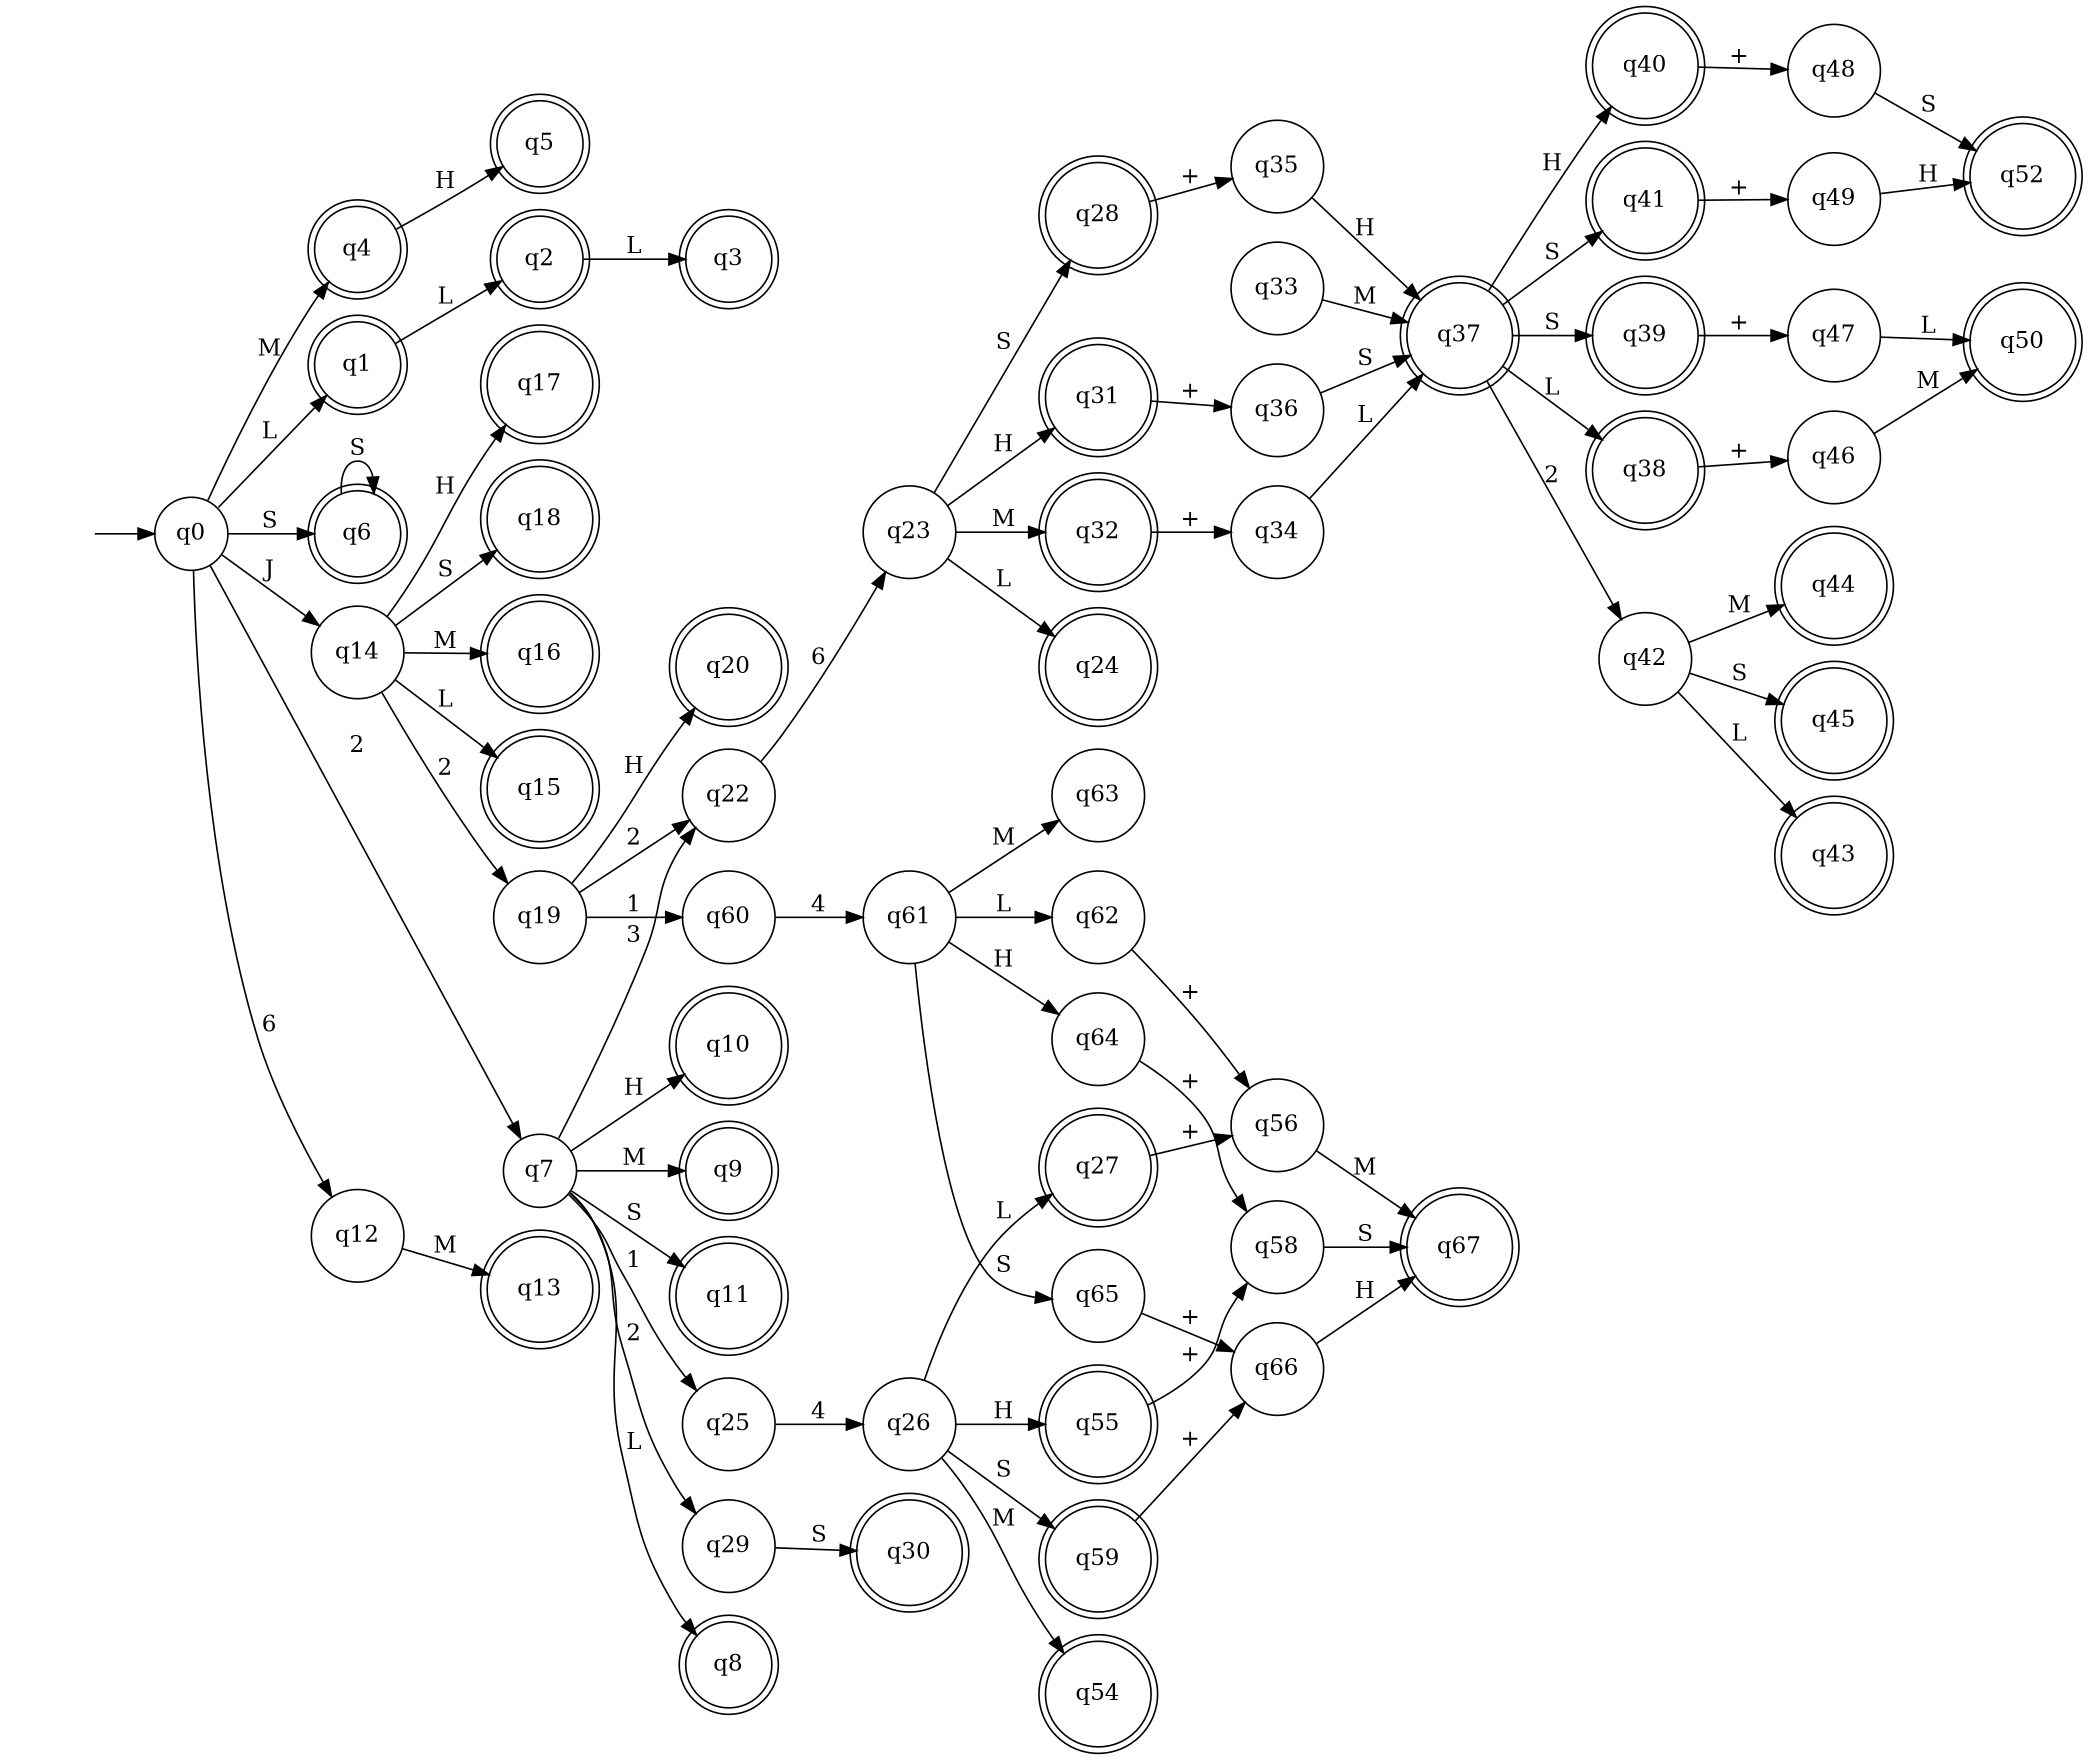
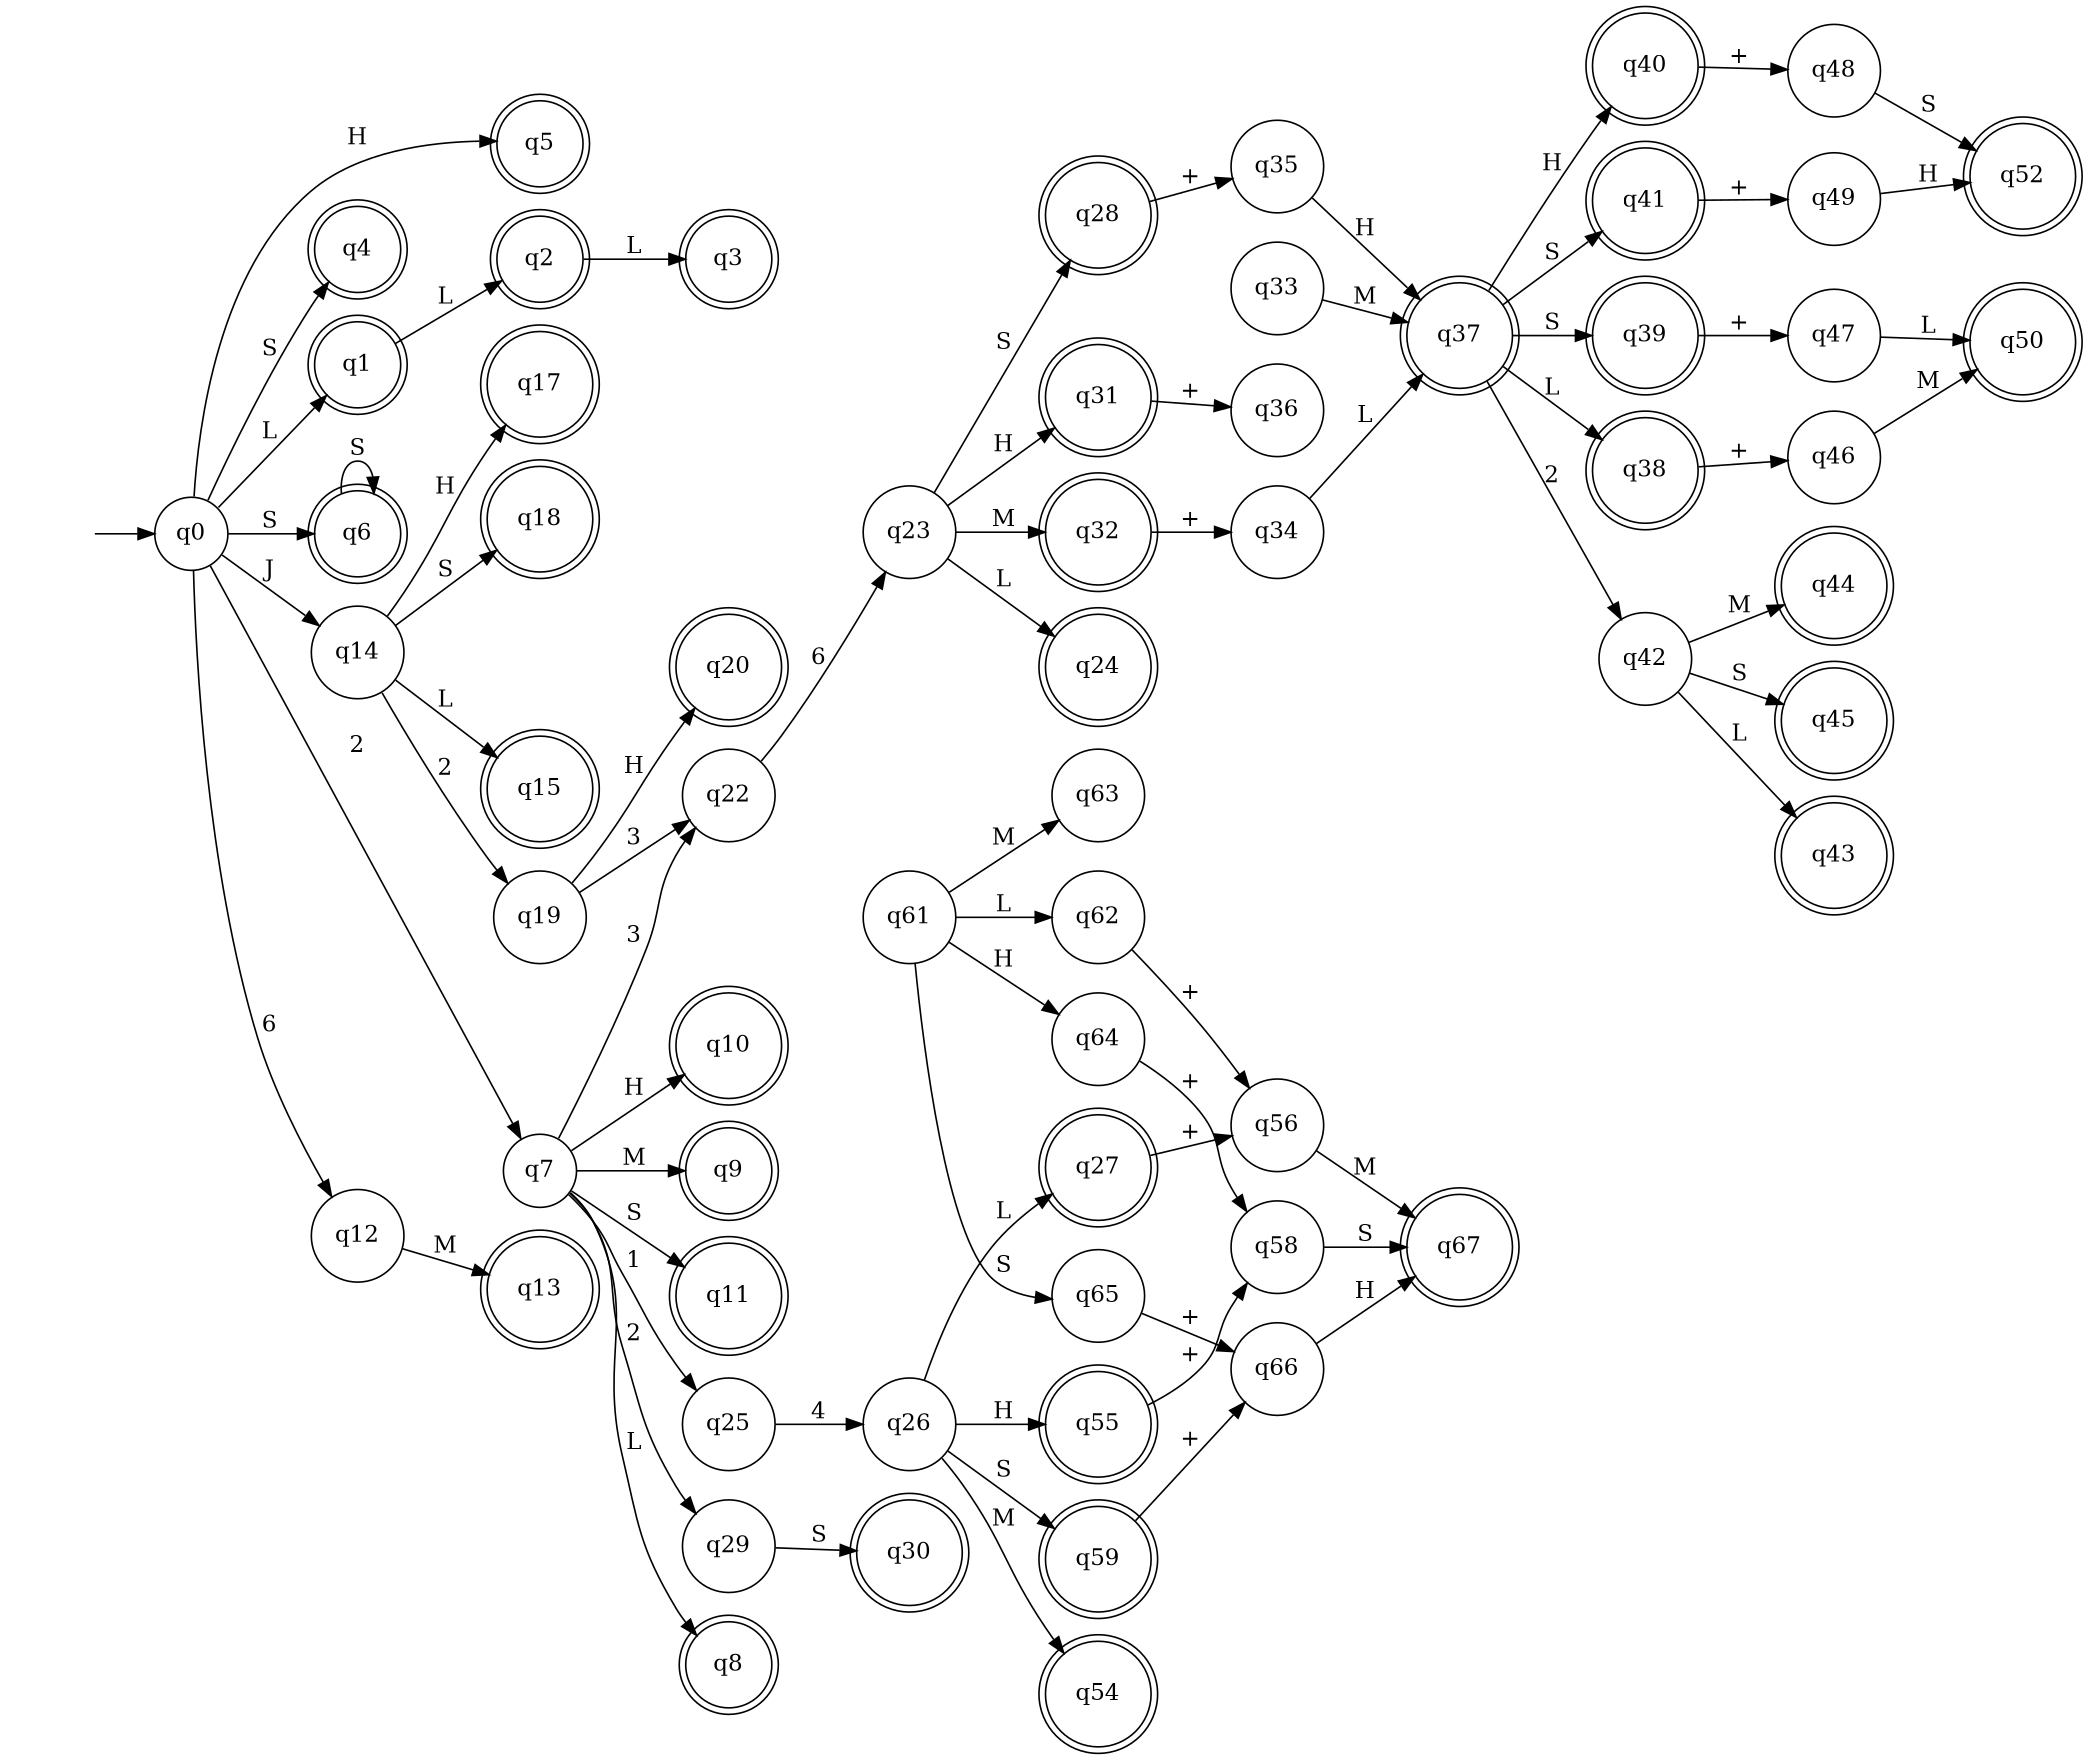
edge "q4" -> "q5": now "q0" -> "q5"
edge "q0" -> "q4": label "M" -> "S"
edge "q36" -> "q37": removed, label "S"
node "q16": removed
edge "q19" -> "q22": label "2" -> "3"
node "q60": removed
